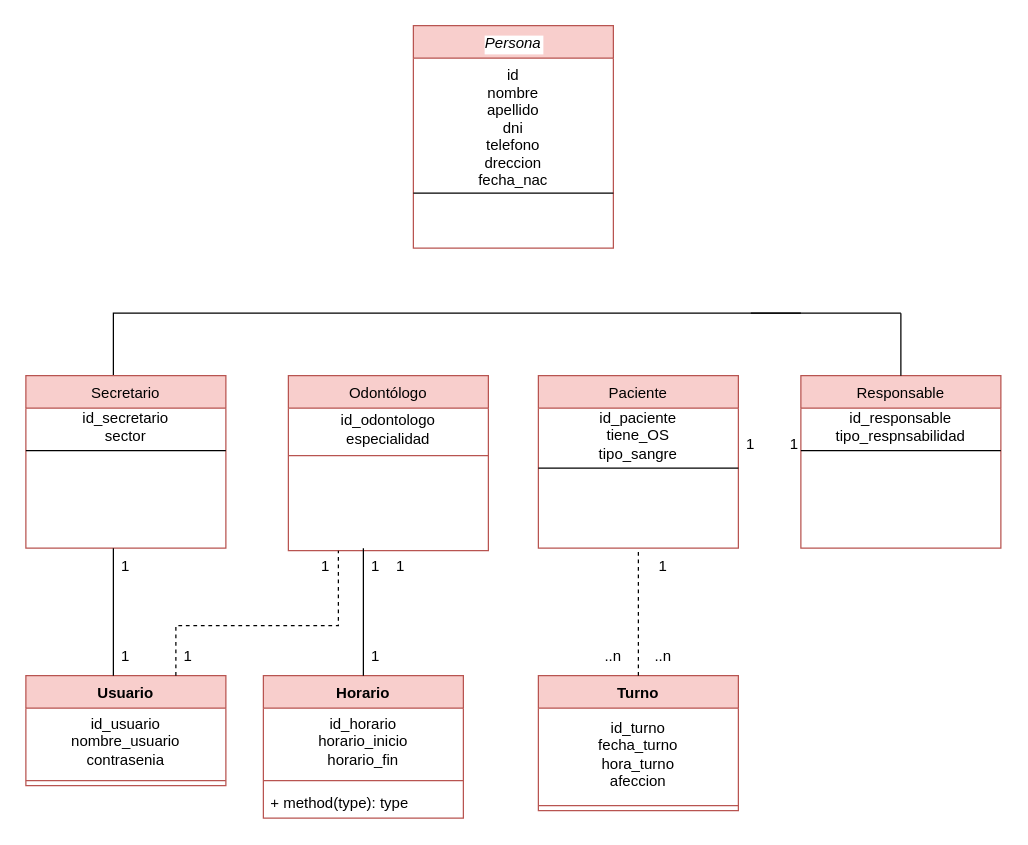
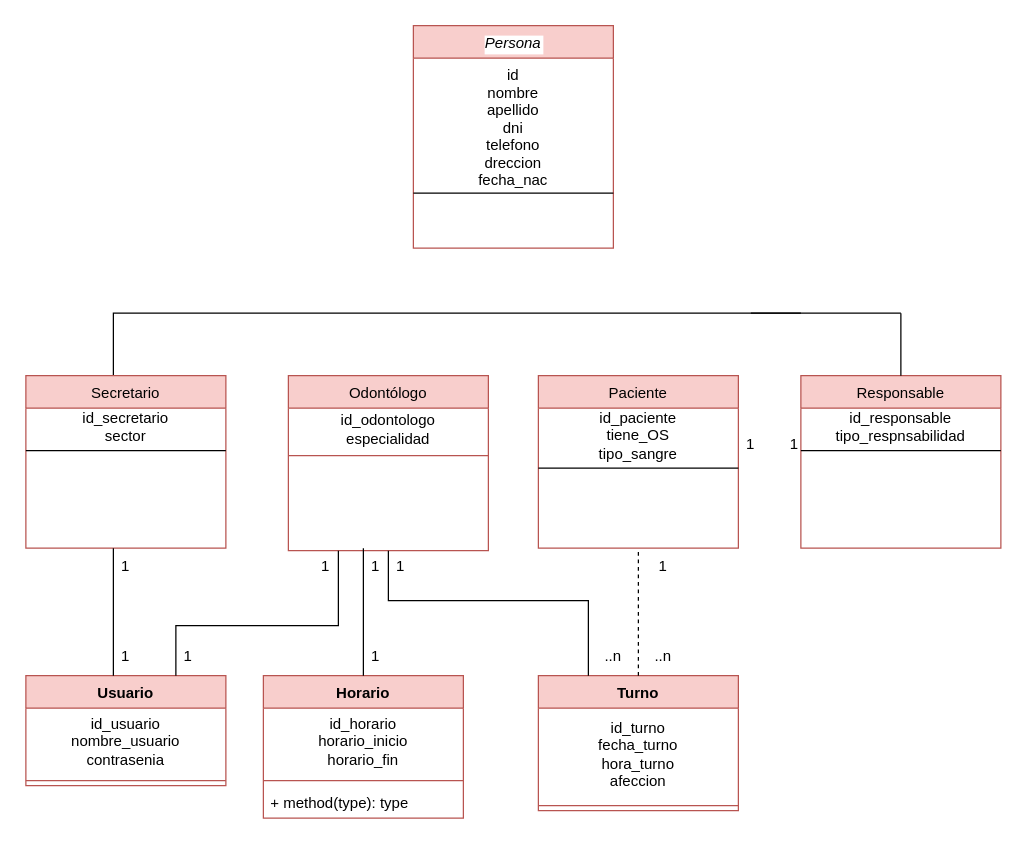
edge "Odontólogo" -- "Turno": added
edge "Odontólogo" -- "Usuario": style dashed -> solid
